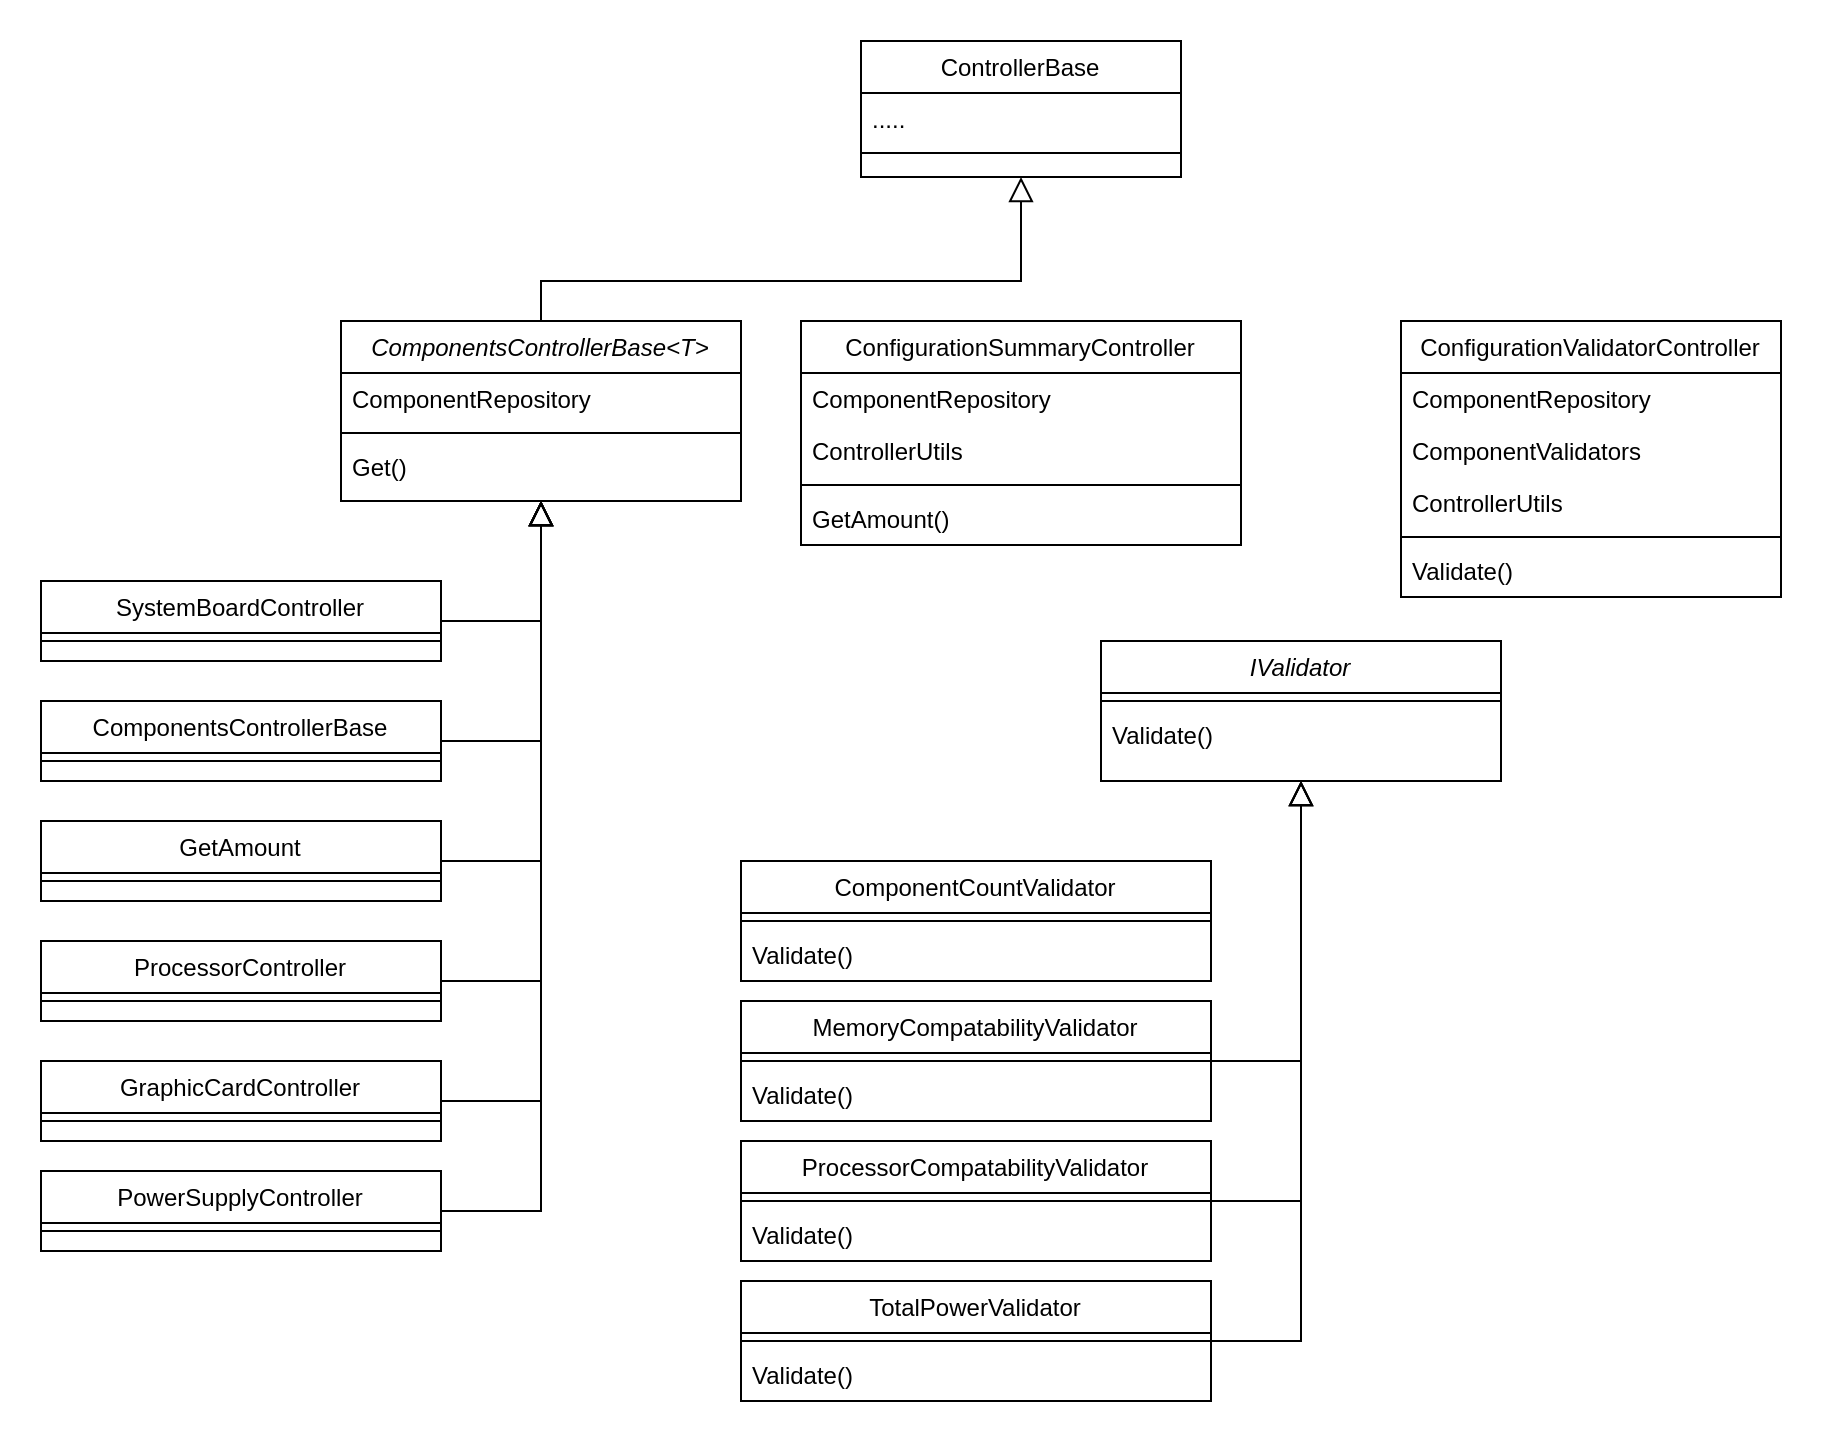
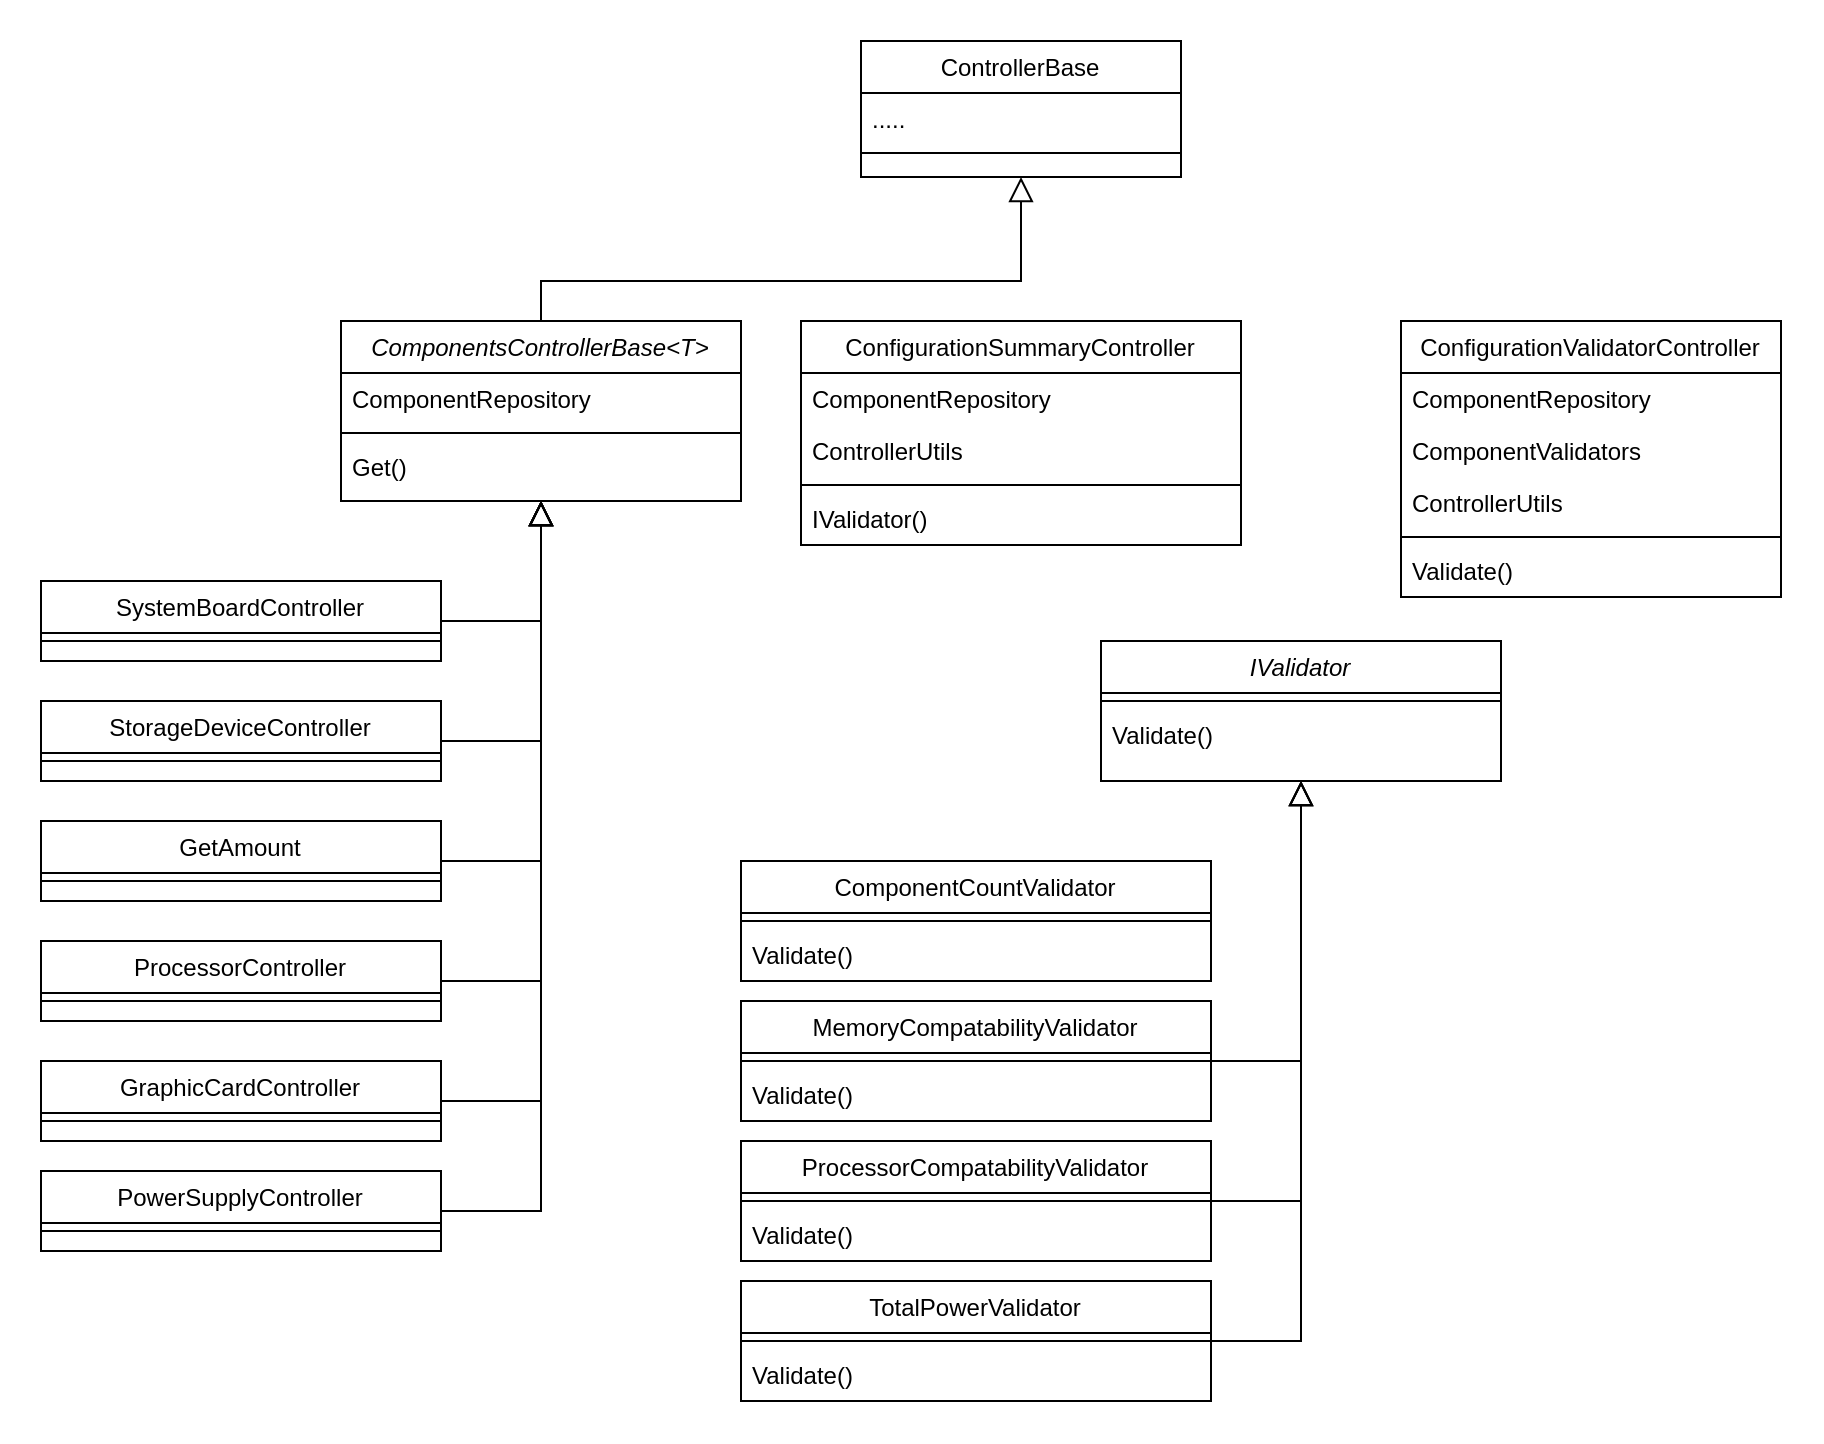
node "GetAmount()": label "GetAmount()" -> "IValidator()"
node "ComponentsControllerBase": label "ComponentsControllerBase" -> "StorageDeviceController"
